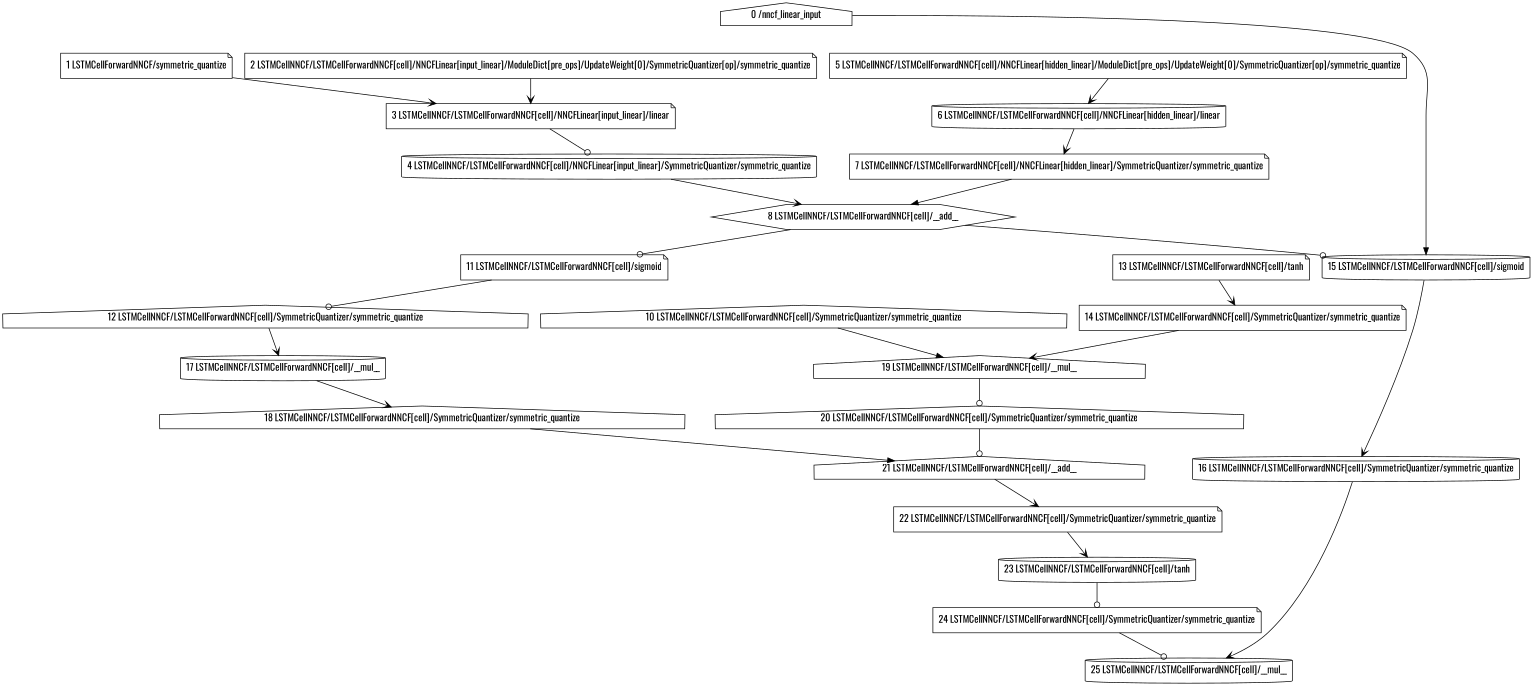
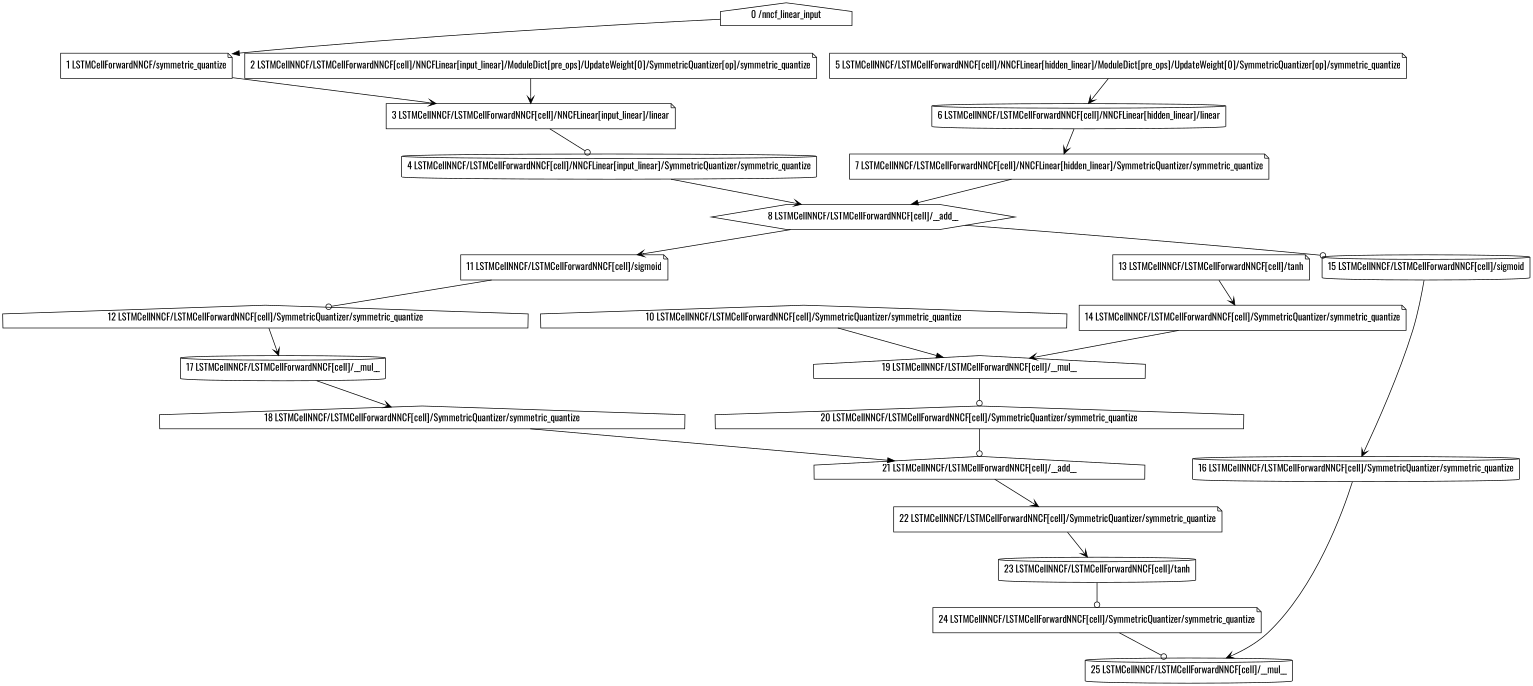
edge "0 /nncf_linear_input" -> "15 LSTMCellNNCF/LSTMCellForwardNNCF[cell]/sigmoid": now "0 /nncf_linear_input" -> "1 LSTMCellForwardNNCF/symmetric_quantize"
edge "8 LSTMCellNNCF/LSTMCellForwardNNCF[cell]/__add__" -> "11 LSTMCellNNCF/LSTMCellForwardNNCF[cell]/sigmoid": arrowhead odot -> vee
